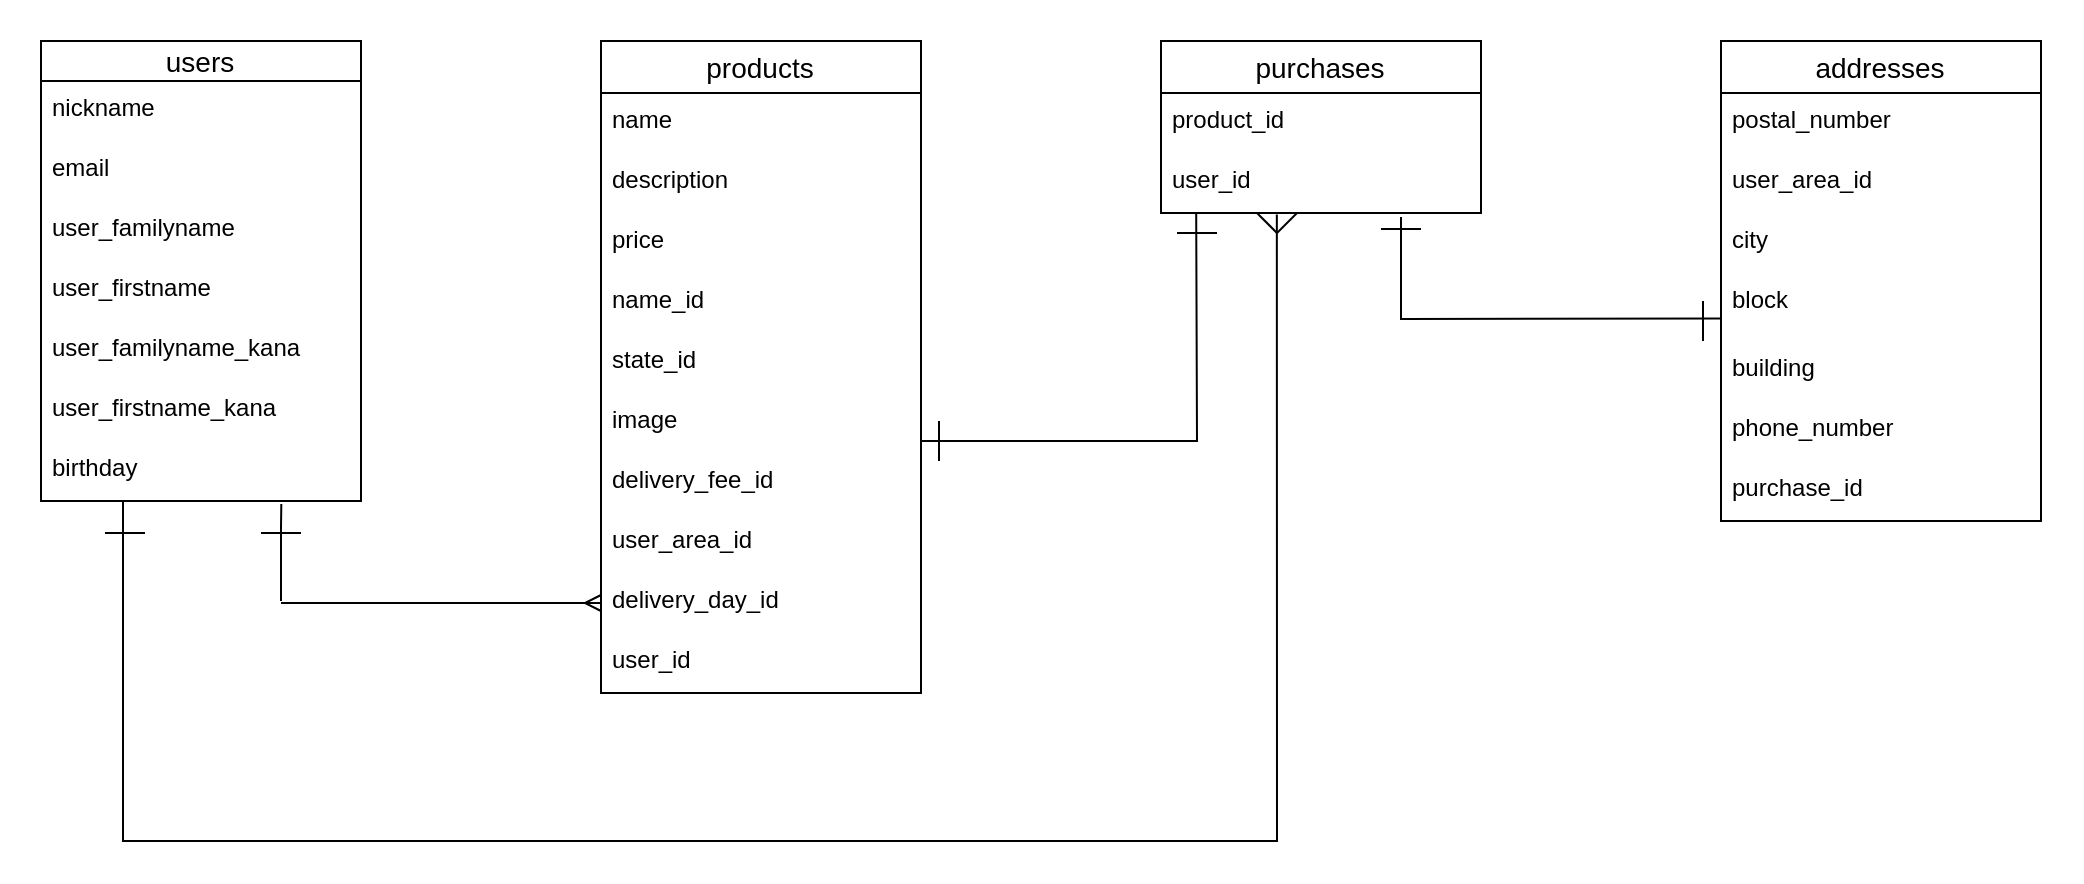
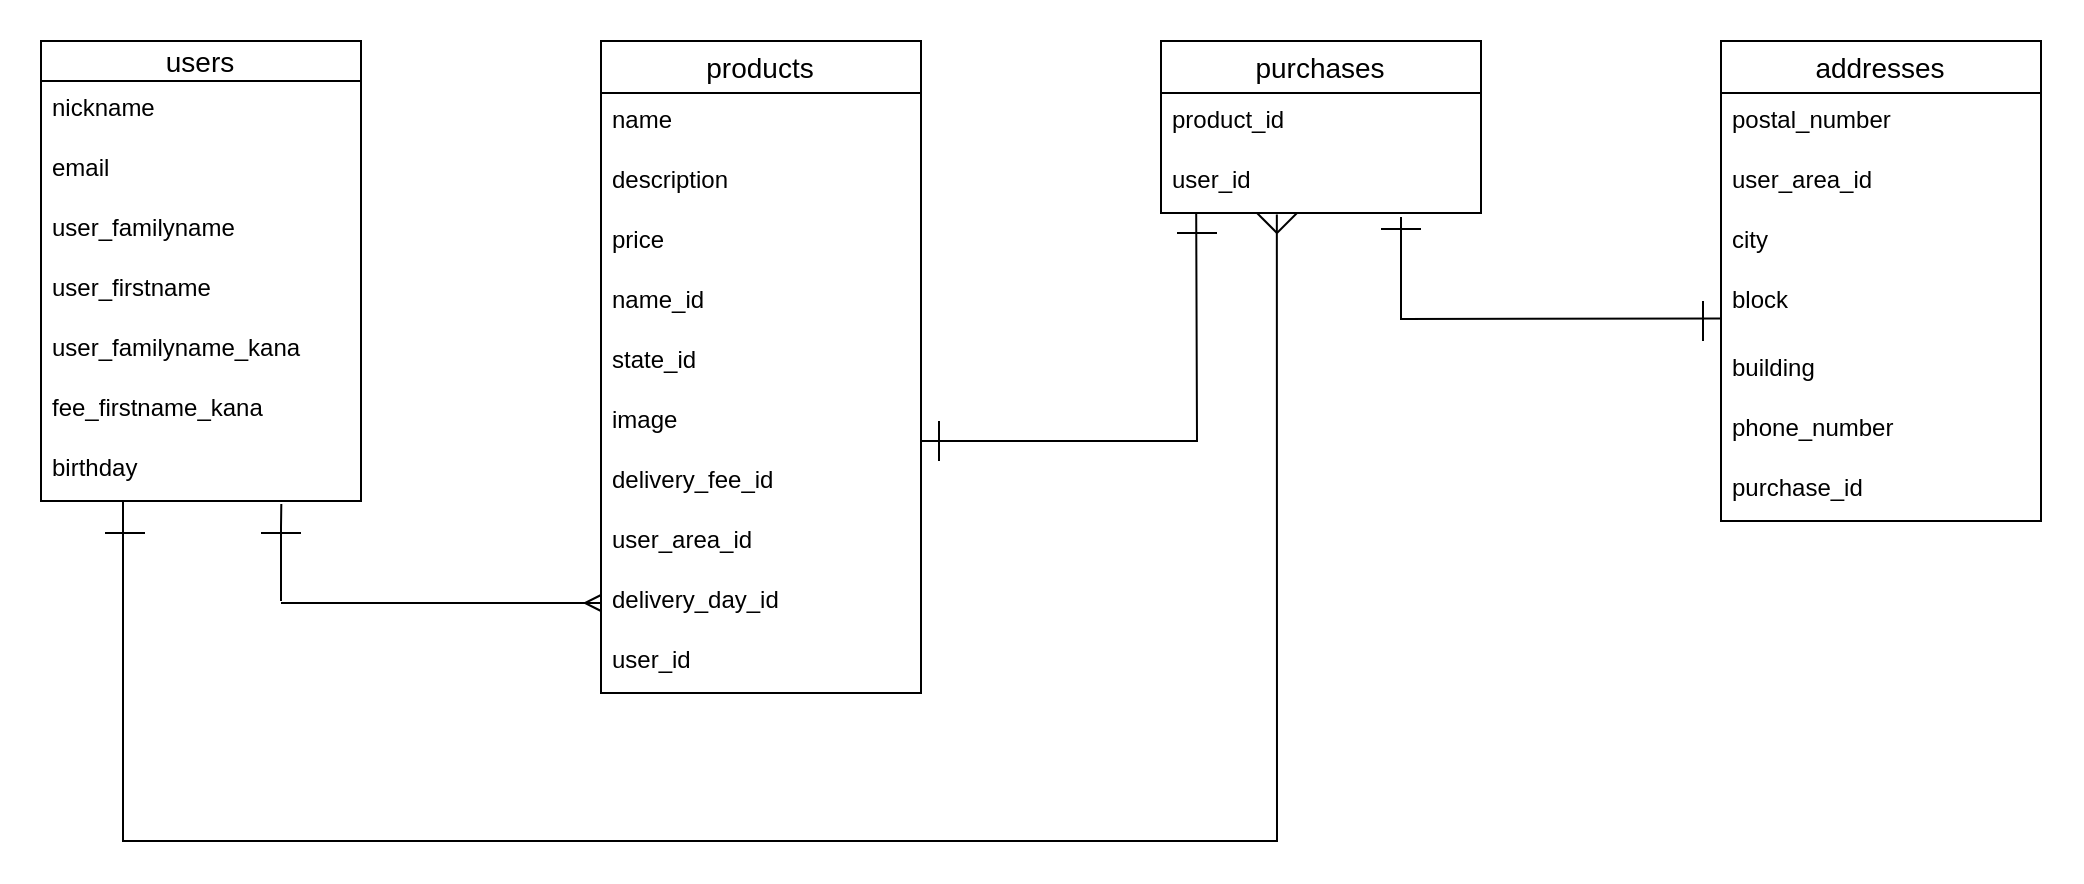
node "user_firstname_kana": label "user_firstname_kana" -> "fee_firstname_kana"
